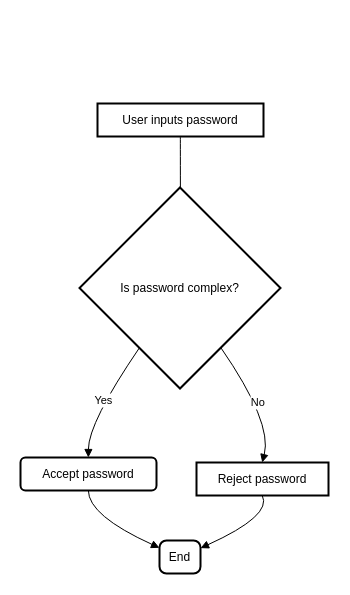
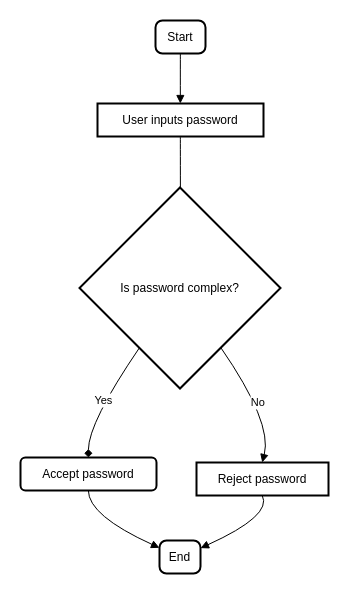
node "Start": added
edge "Start" -> "User inputs password": added
edge "Is password complex?" -> "Accept password": arrowhead block -> diamond
